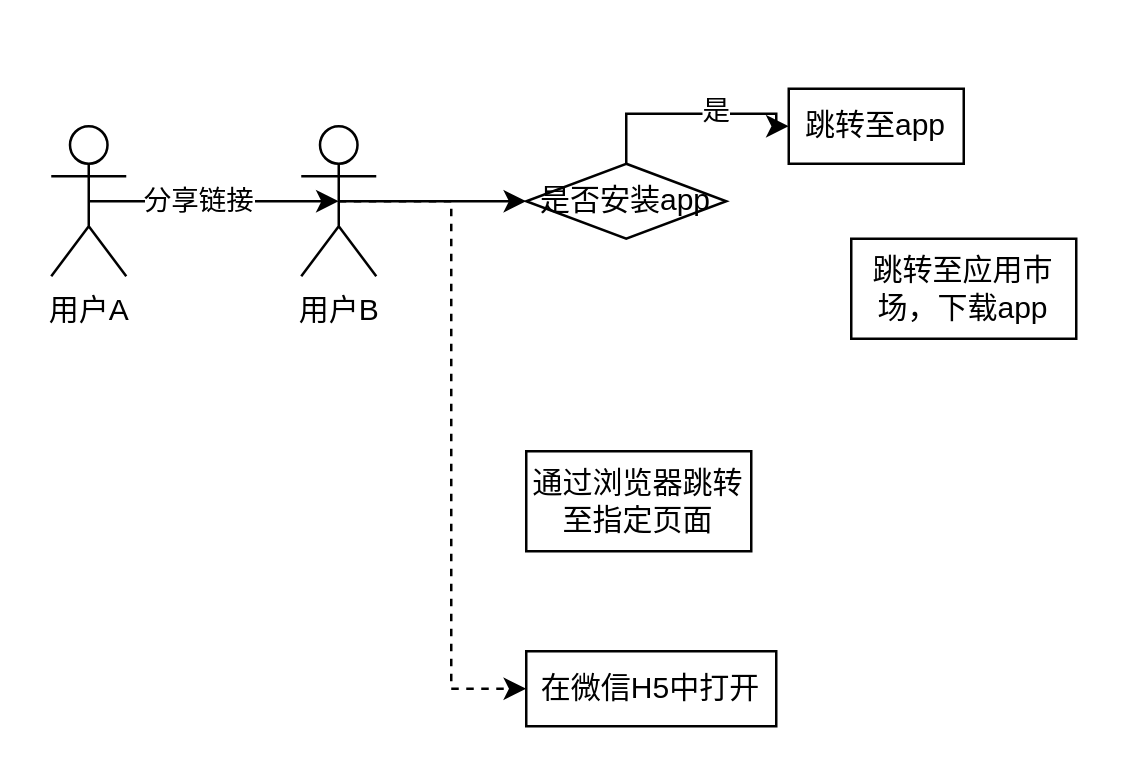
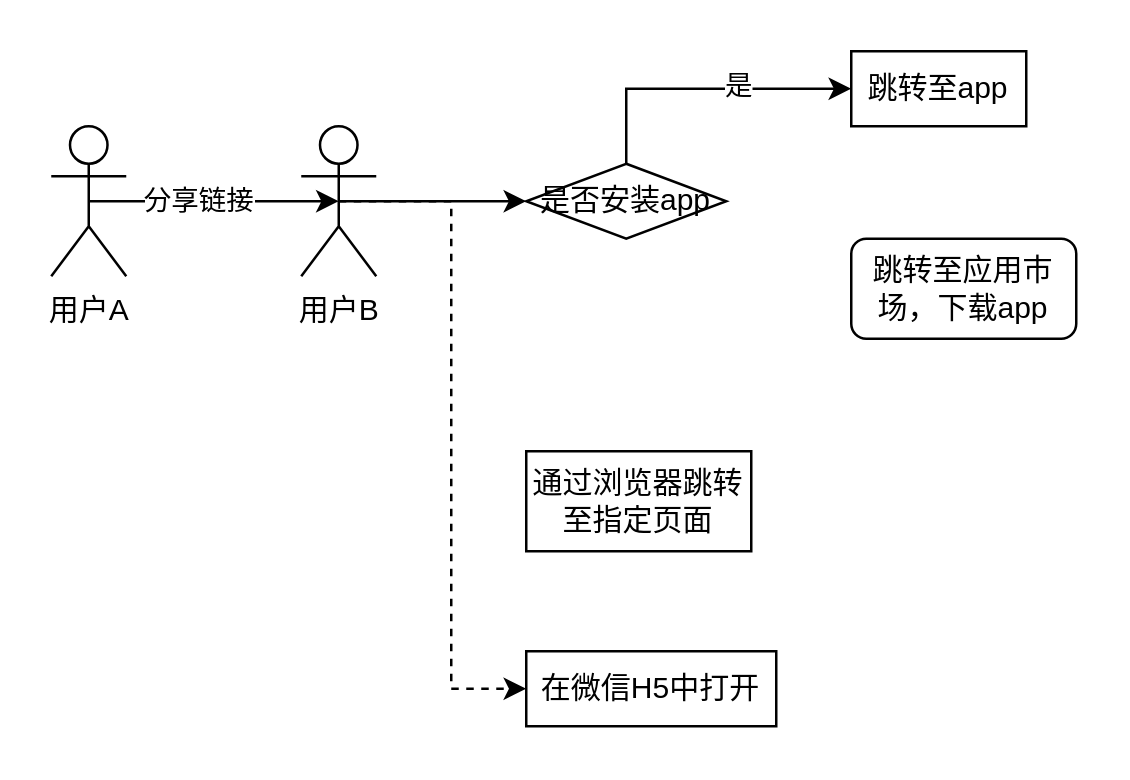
node "跳转至app": moved (876, 126) -> (939, 89)
node "跳转至应用市场，下载app": shape rectangle -> rounded rectangle
